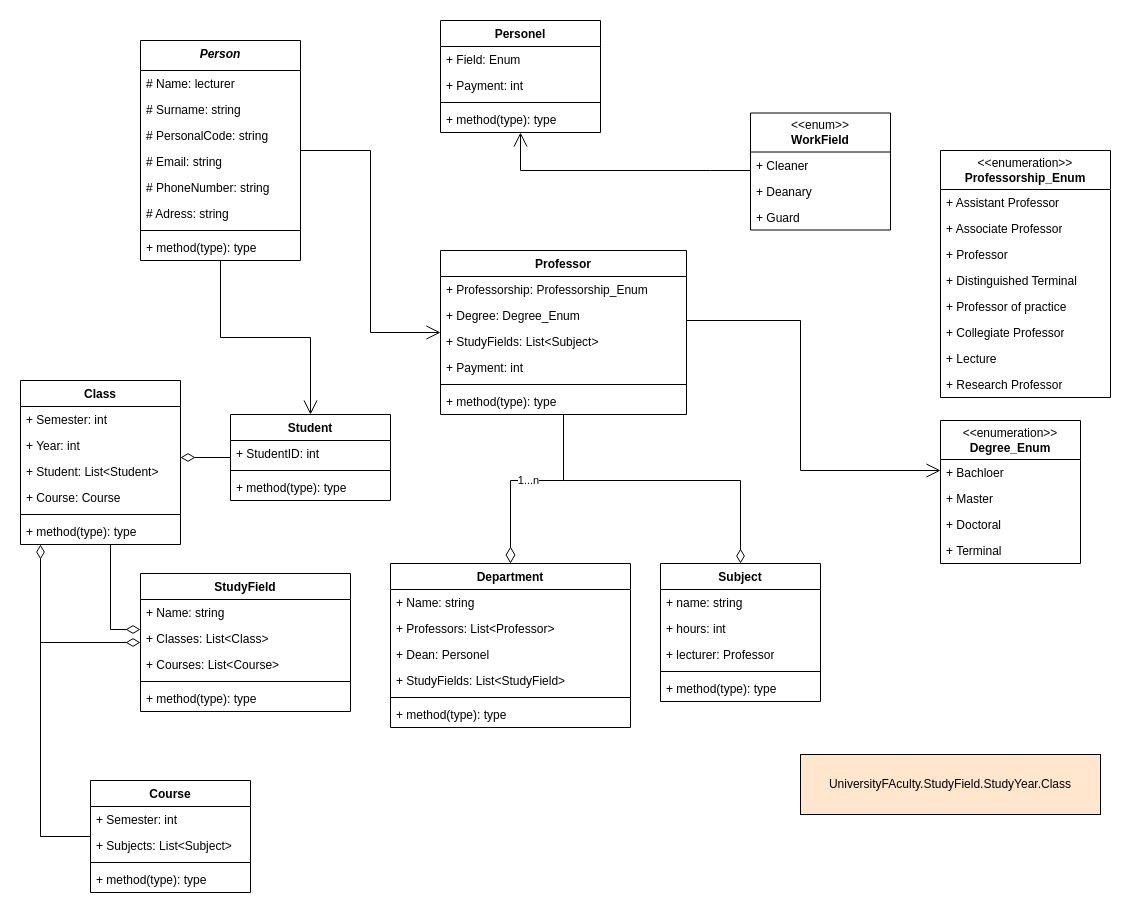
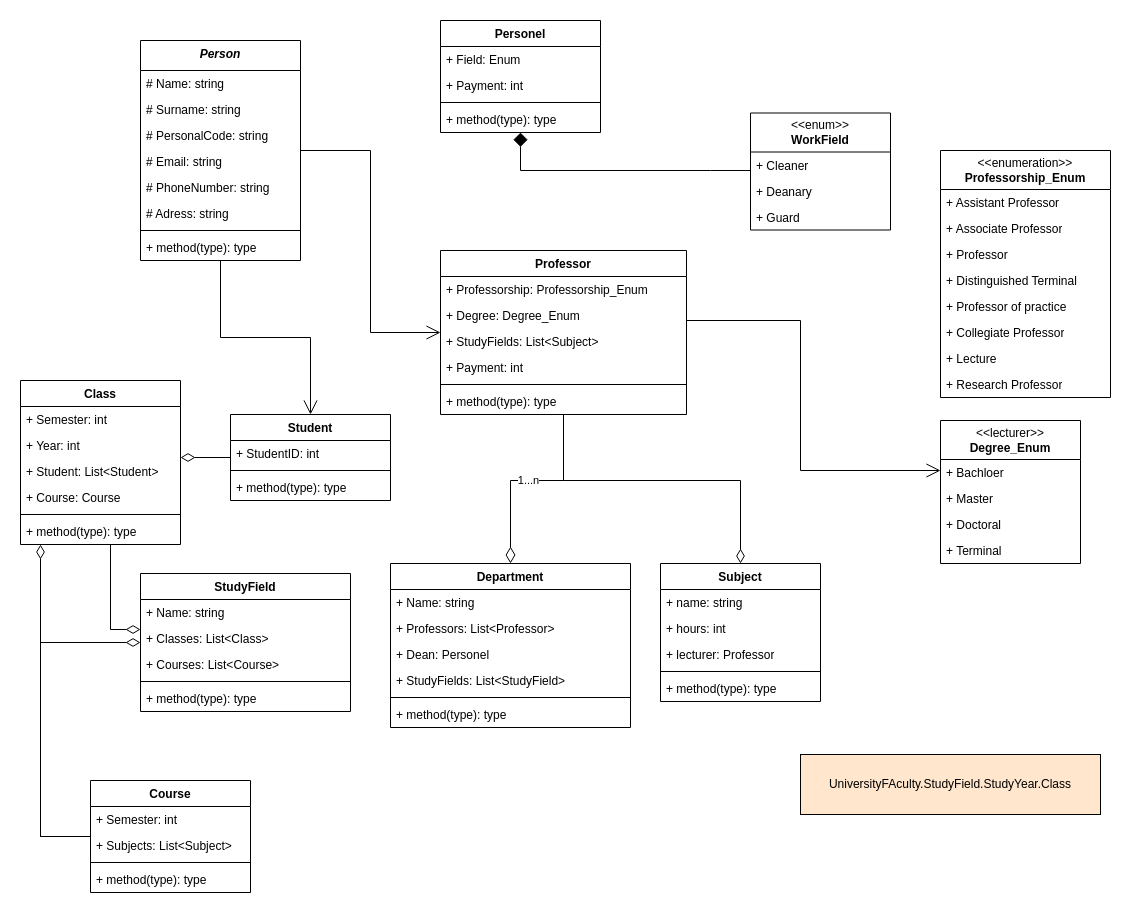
node "# Name: lecturer": label "# Name: lecturer" -> "# Name: string"
edge "<<enum>> WorkField" -> "Personel": arrowhead open -> diamond
node "<<enumeration>> Degree_Enum": label "<<enumeration>> Degree_Enum" -> "<<lecturer>> Degree_Enum"
